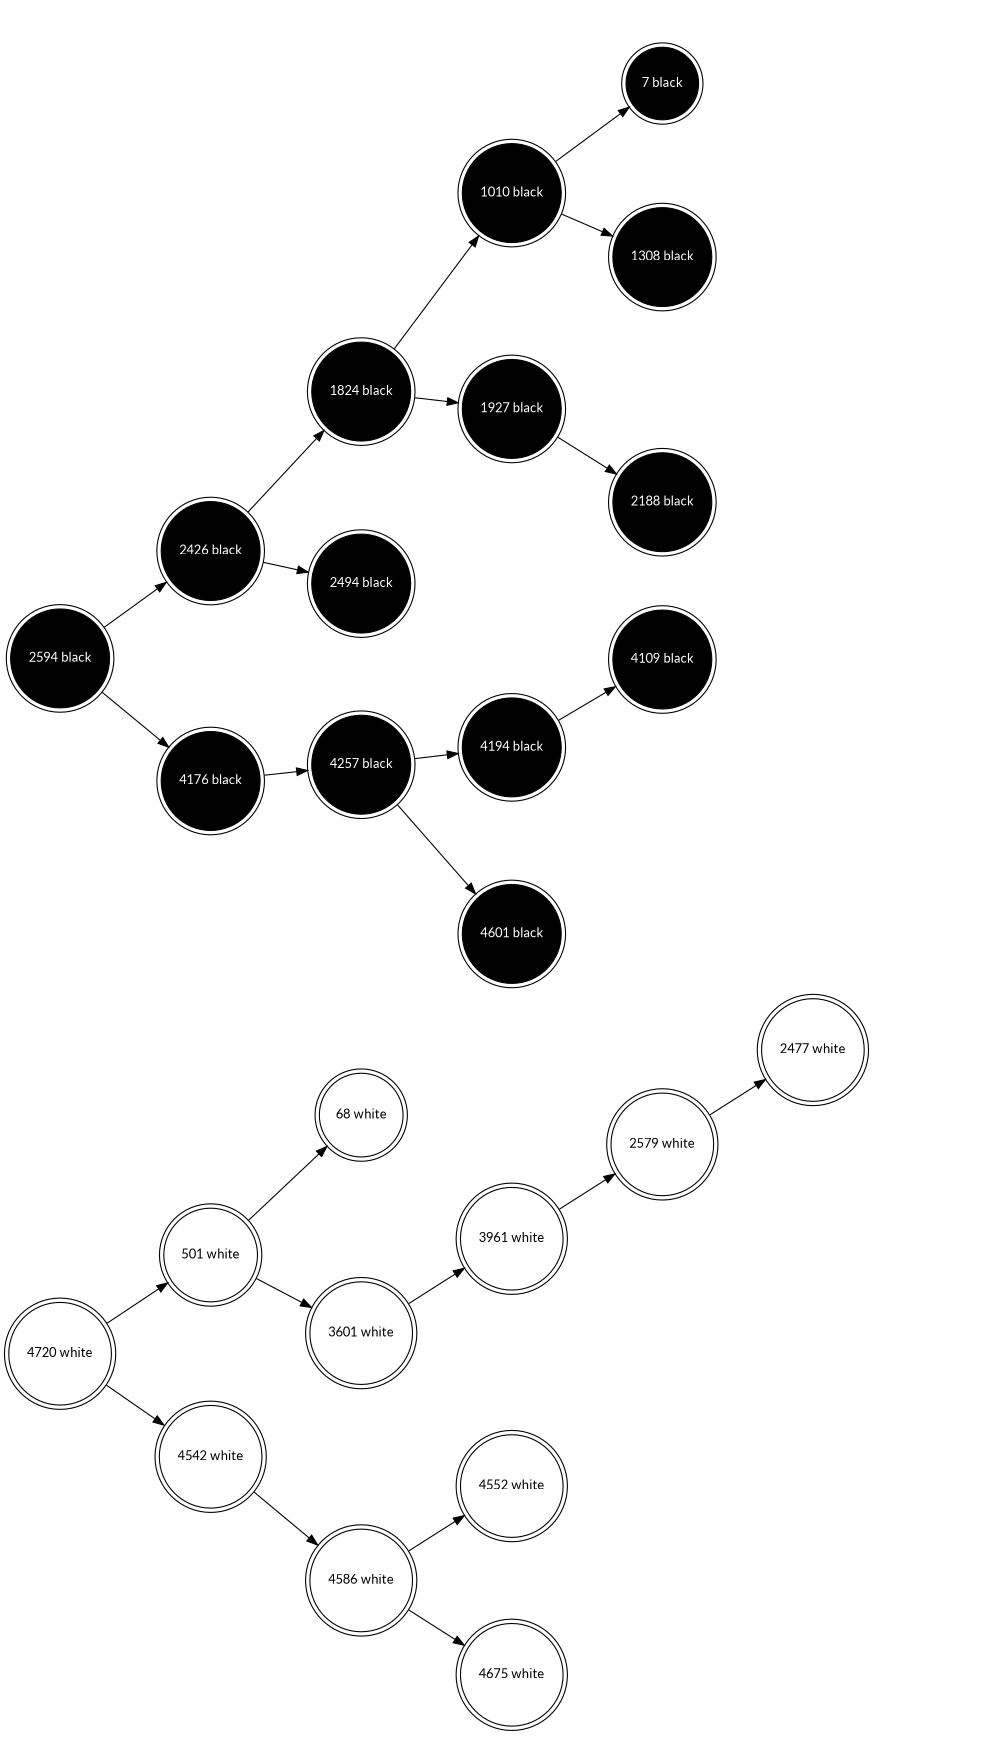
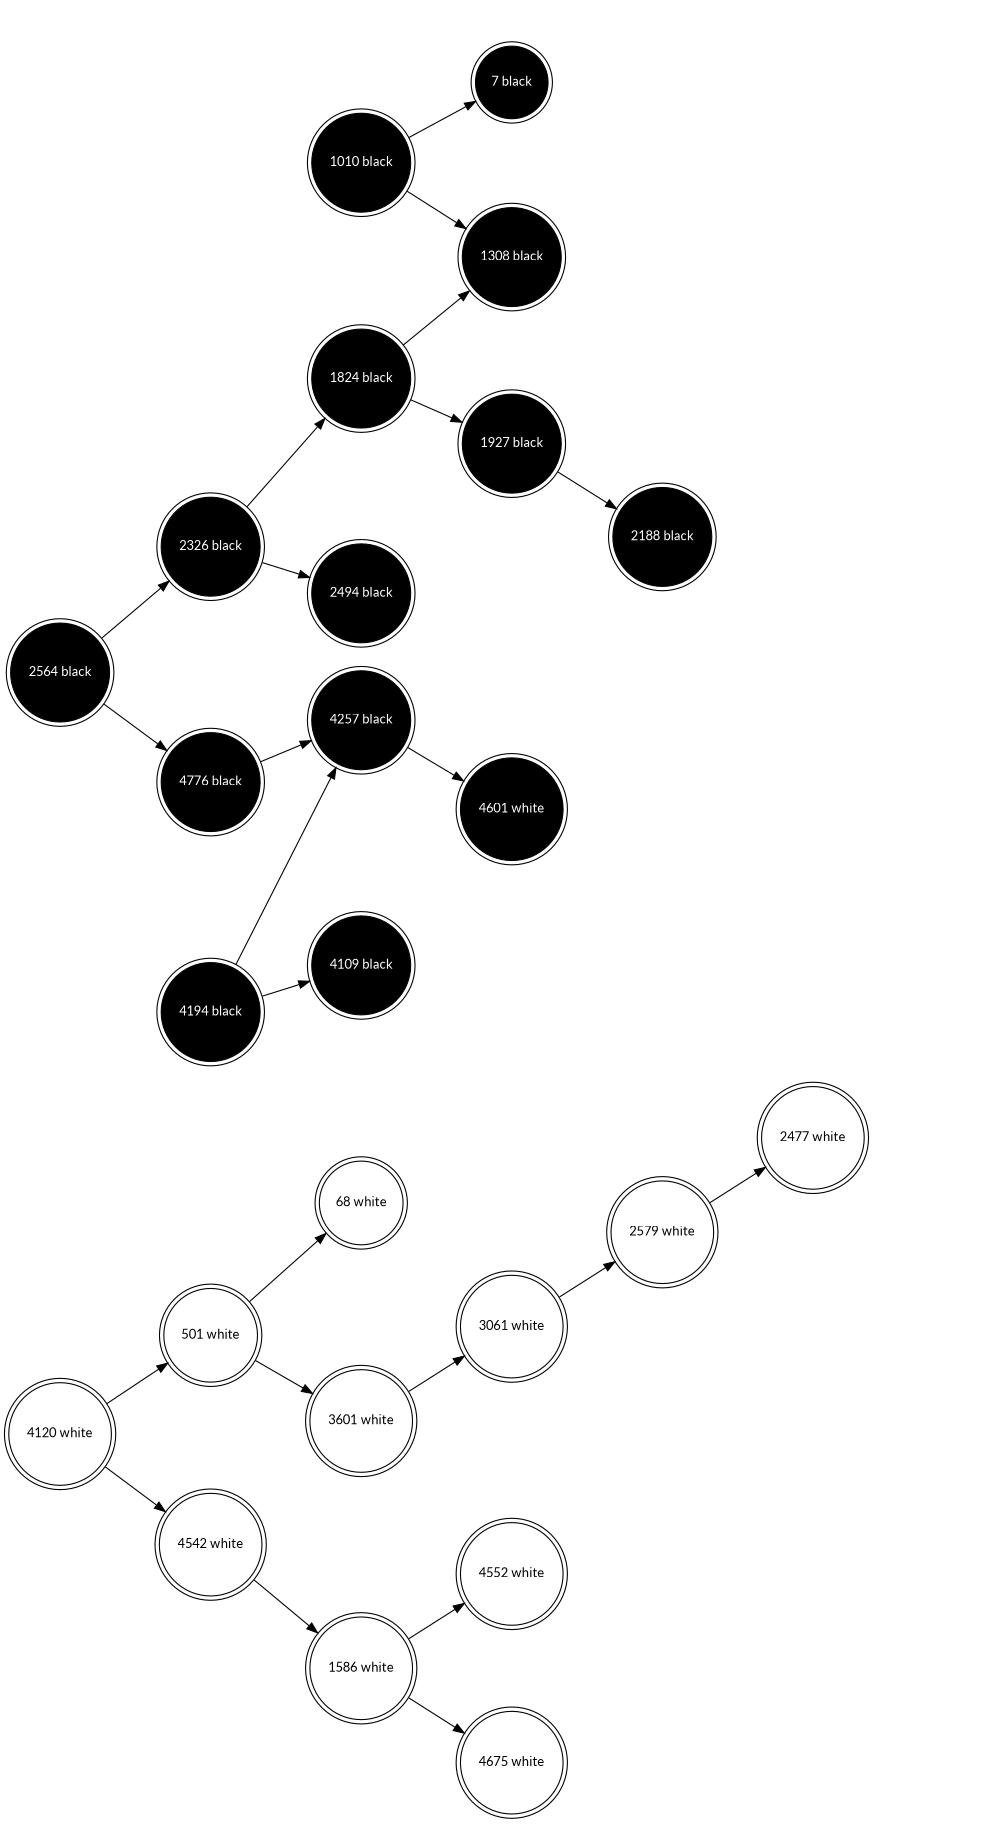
edge "1824 black" -> "1010 black": now "1824 black" -> "1308 black"
node "2426 black": label "2426 black" -> "2326 black"
node "2594 black": label "2594 black" -> "2564 black"
edge "4257 black" -> "4194 black": reversed
node "4176 black": label "4176 black" -> "4776 black"
node "4601 black": label "4601 black" -> "4601 white"
node "3961 white": label "3961 white" -> "3061 white"
node "4720 white": label "4720 white" -> "4120 white"
node "4586 white": label "4586 white" -> "1586 white"
